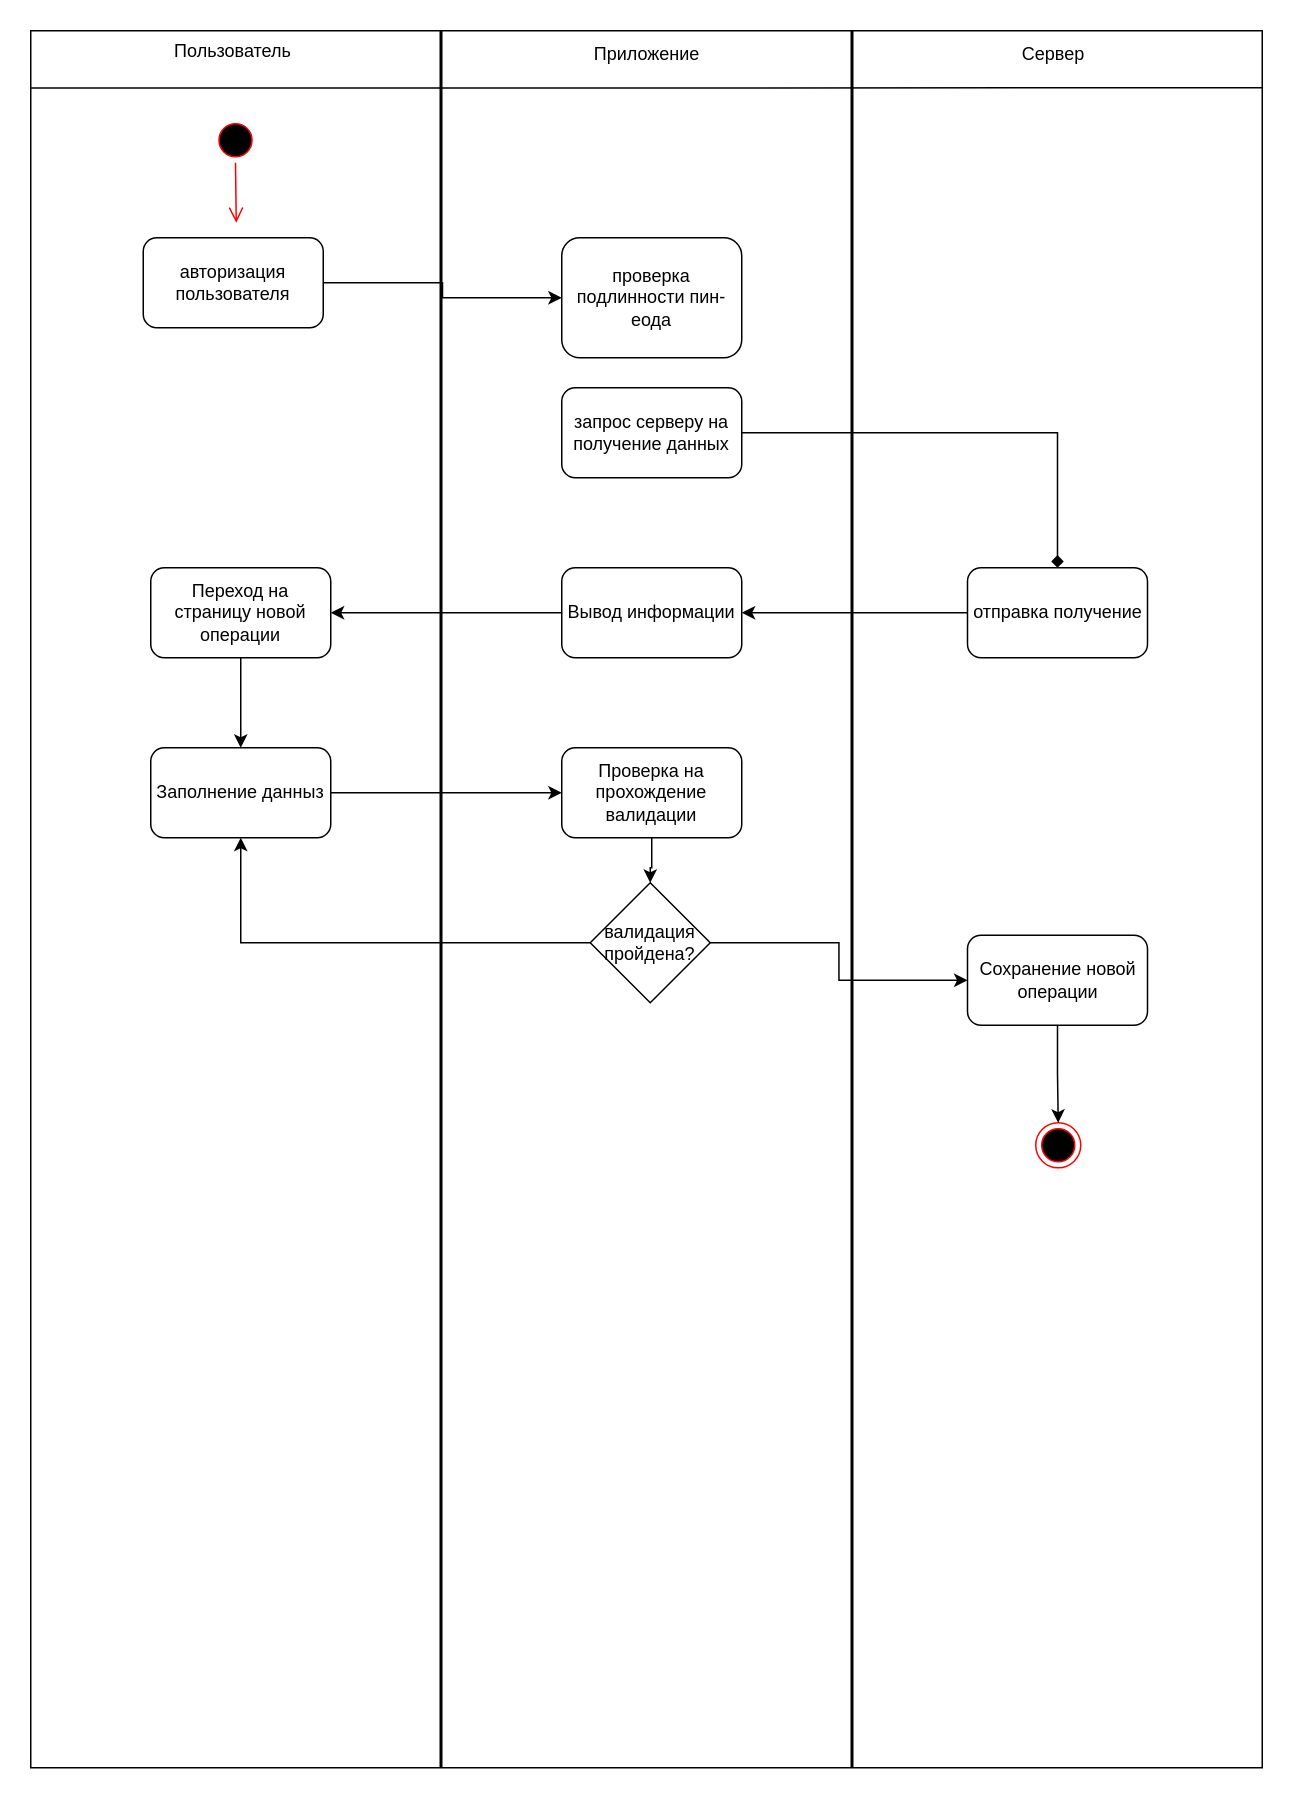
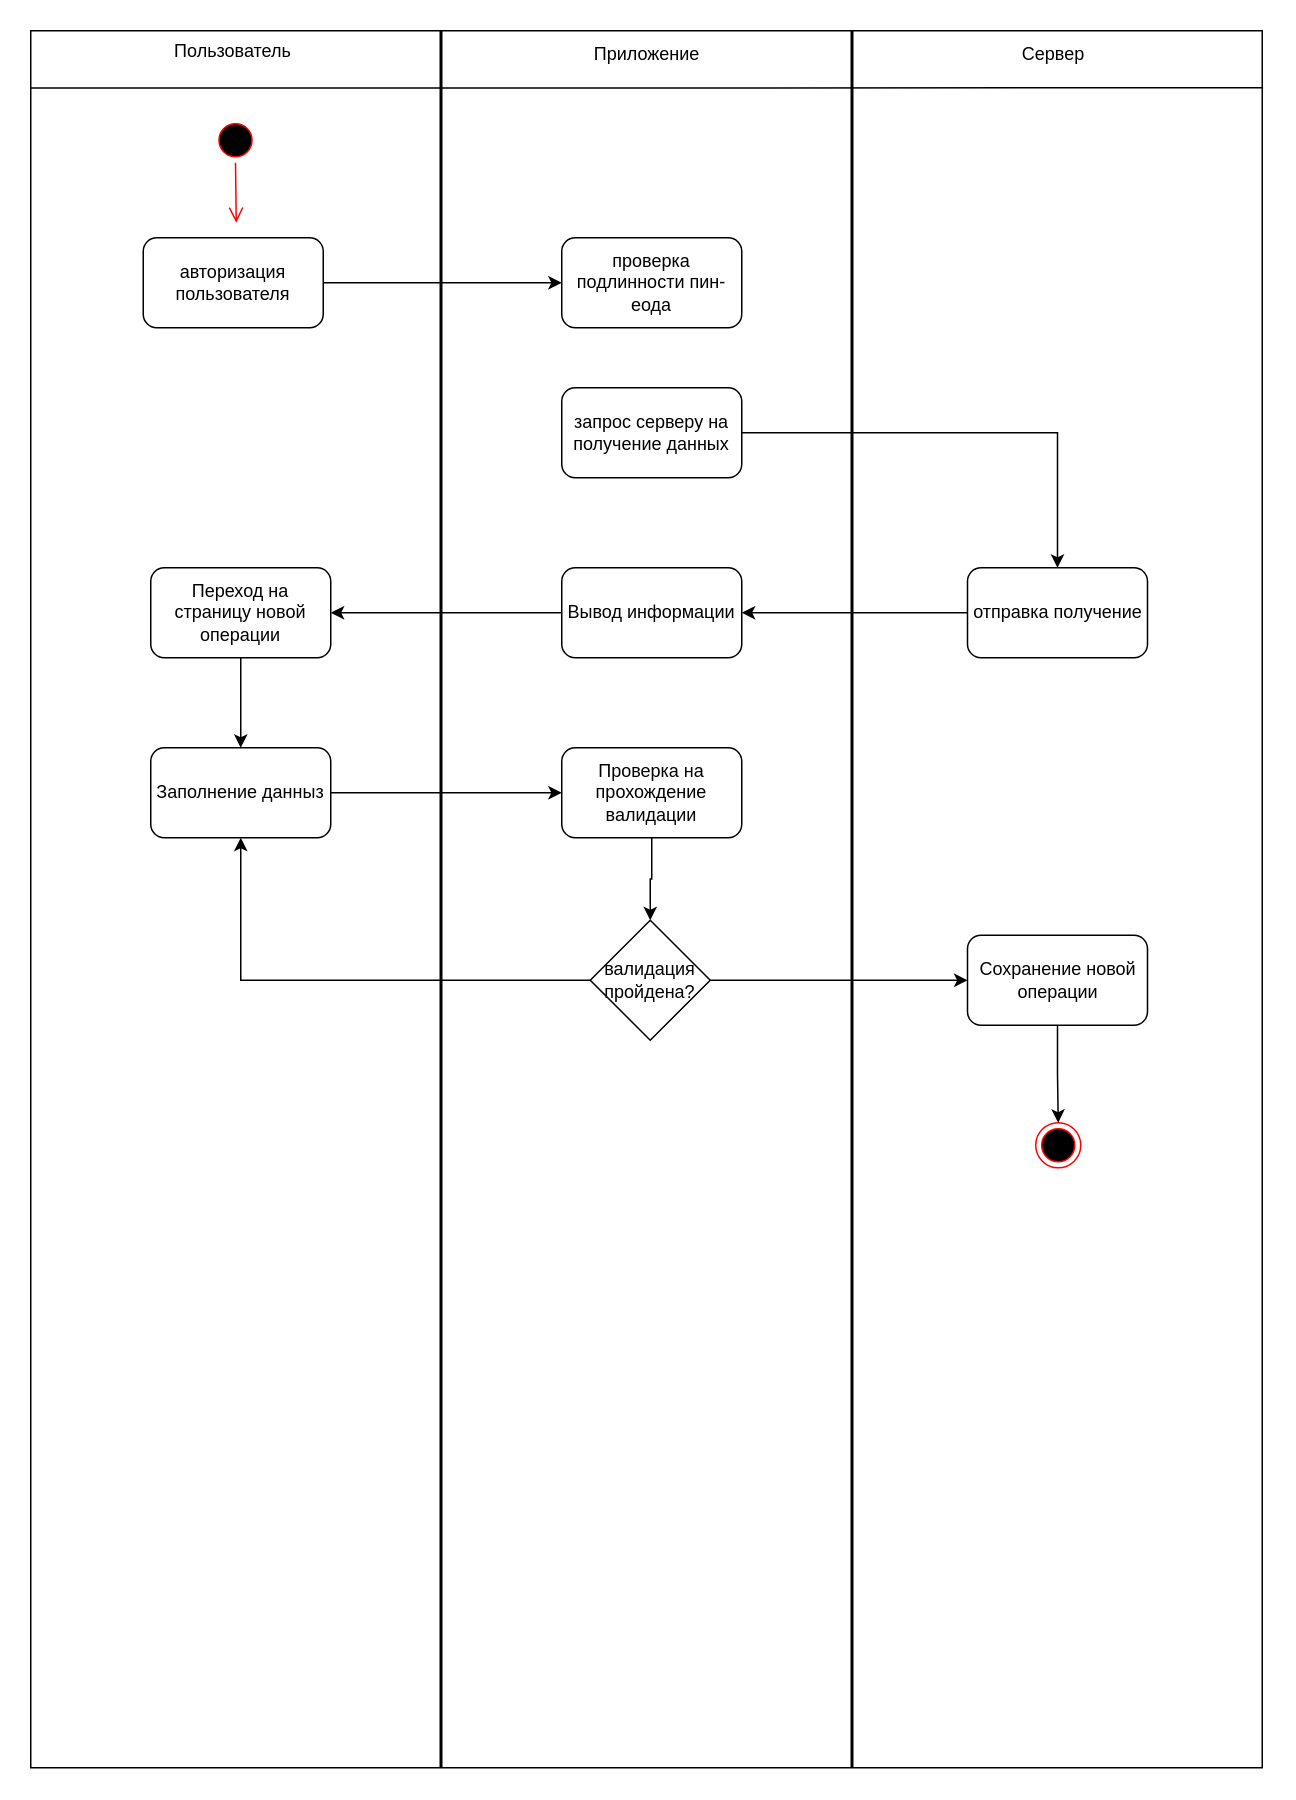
node "проверка подлинности пин-еода": size 180x120 -> 180x90
edge "запрос серверу на получение данных" -> "отправка получение": arrowhead diamond -> classic
node "валидация пройдена?": moved (650, 943) -> (650, 980)
